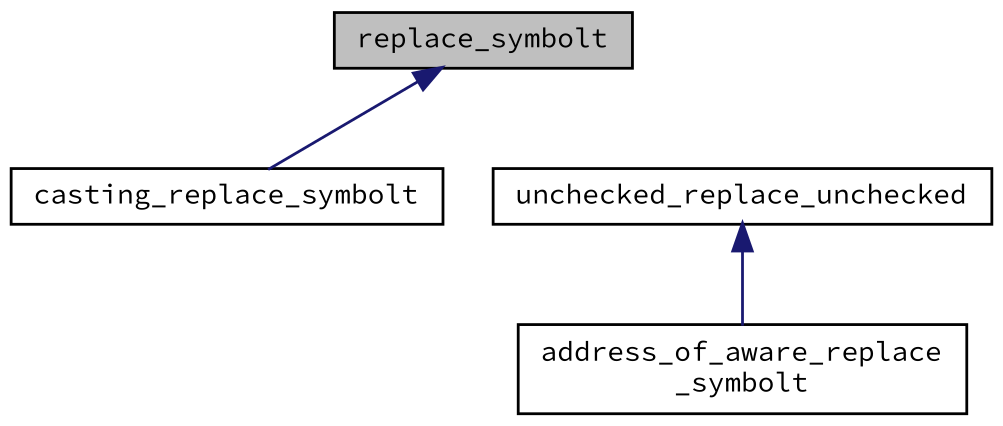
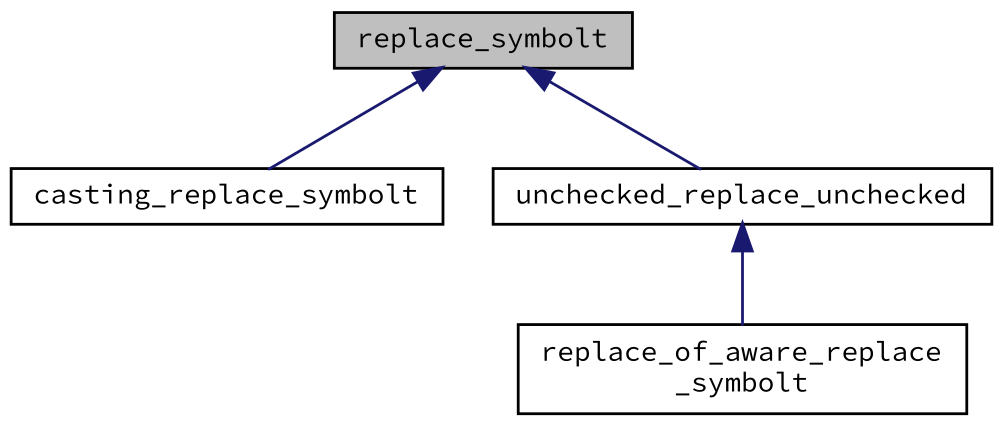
edge "unchecked_replace_unchecked" -> "replace_symbolt": added
node "address_of_aware_replace _symbolt": label "address_of_aware_replace _symbolt" -> "replace_of_aware_replace _symbolt"
